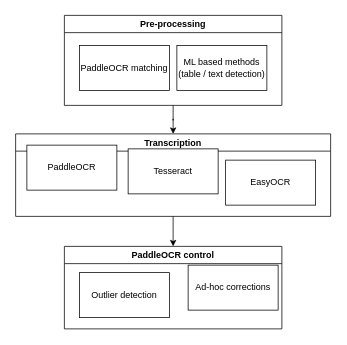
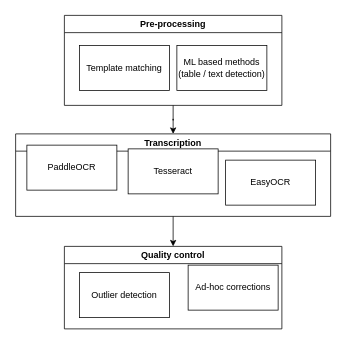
node "PaddleOCR matching": label "PaddleOCR matching" -> "Template matching"
node "PaddleOCR control": label "PaddleOCR control" -> "Quality control"
